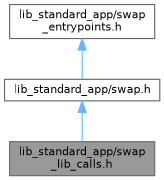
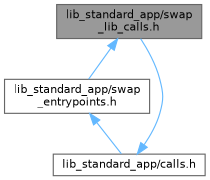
edge "lib_standard_app/swap _entrypoints.h" -> "lib_standard_app/swap _lib_calls.h": added
node "lib_standard_app/swap.h": label "lib_standard_app/swap.h" -> "lib_standard_app/calls.h"
